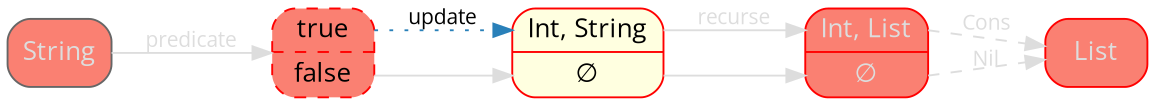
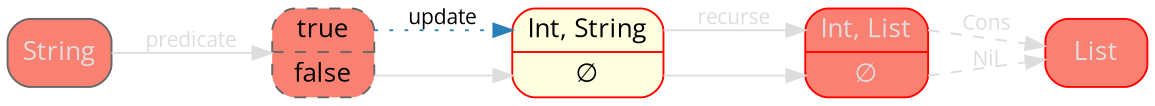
node "true": color red -> gray40
